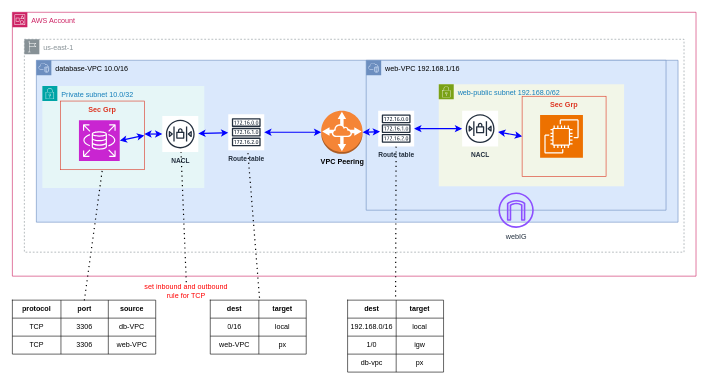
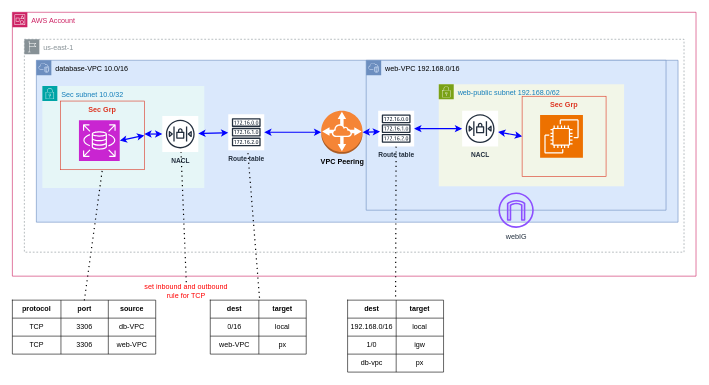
node "web-VPC 192.168.1/16": label "web-VPC 192.168.1/16" -> "web-VPC 192.168.0/16"
node "Private subnet 10.0/32": label "Private subnet 10.0/32" -> "Sec subnet 10.0/32"
